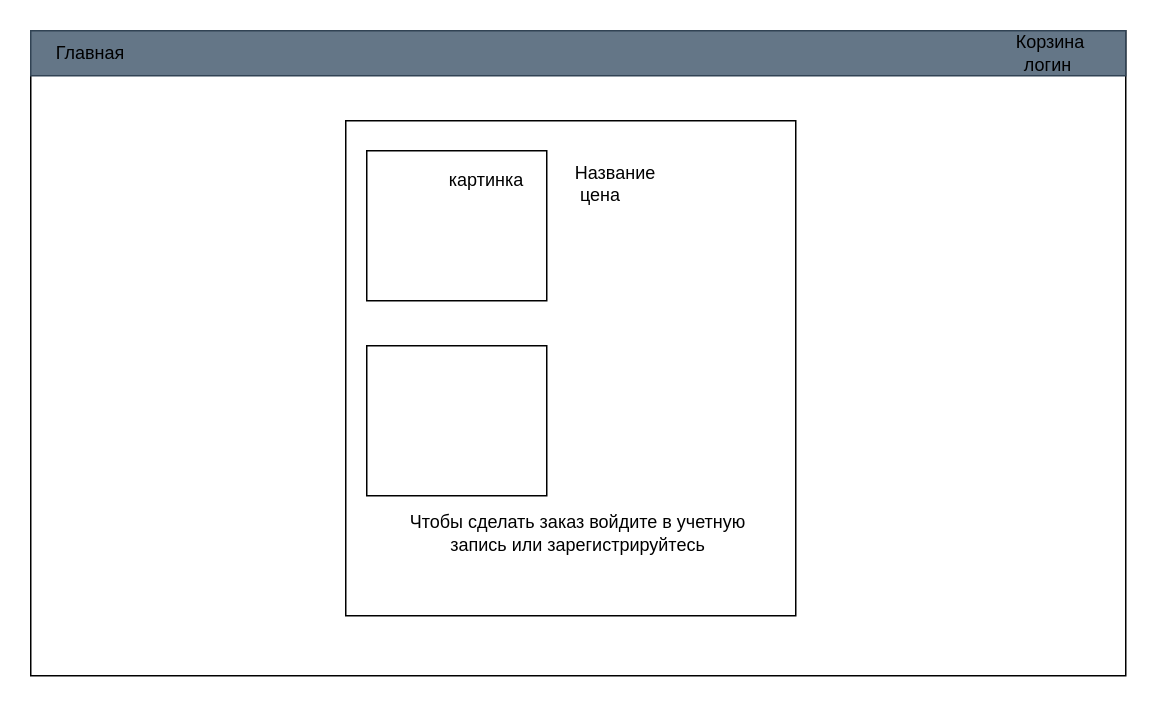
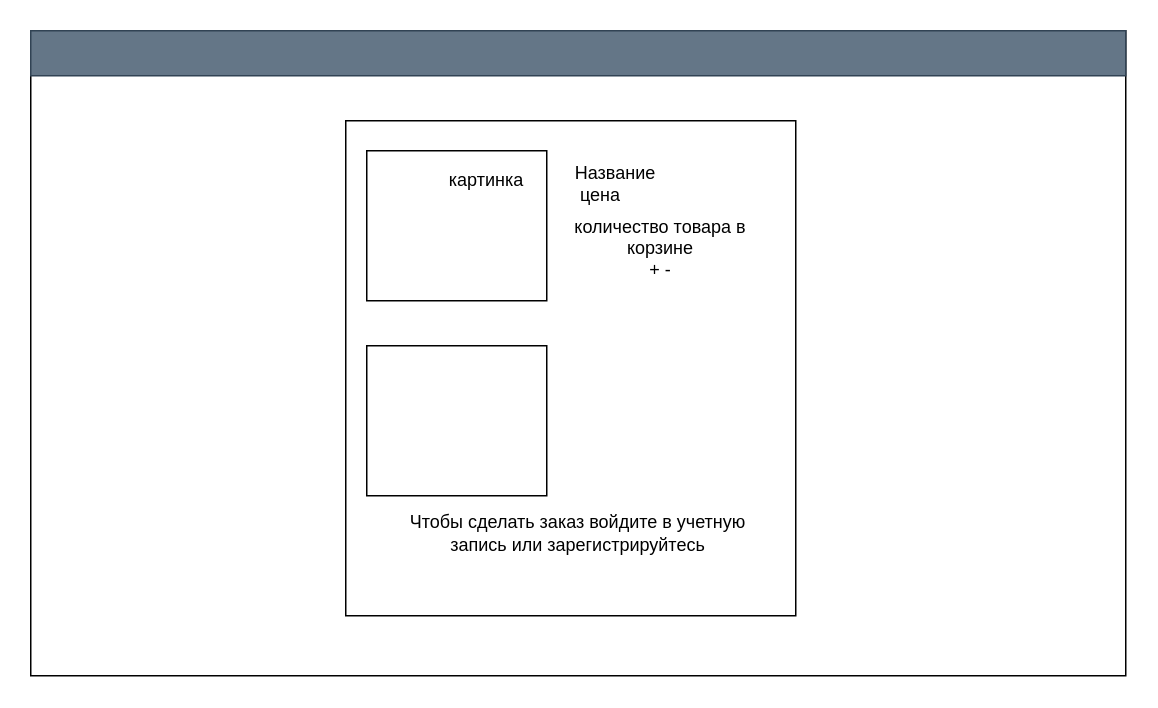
node "Главная": removed
node "Корзина логин": removed
node "количество товара в корзине + -": added
